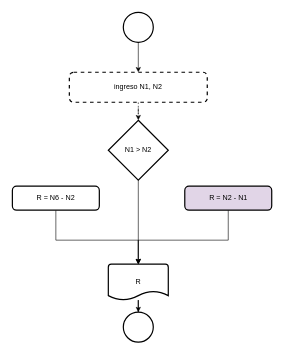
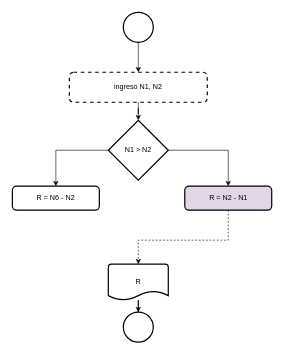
edge "ingreso N1, N2" -> "N1 > N2": style dashed -> solid
edge "N1 > N2" -> "R = N6 - N2": added
edge "N1 > N2" -> "R": now "N1 > N2" -> "R = N2 - N1"
edge "R = N2 - N1" -> "R": style solid -> dashed
edge "R = N6 - N2" -> "R": removed
